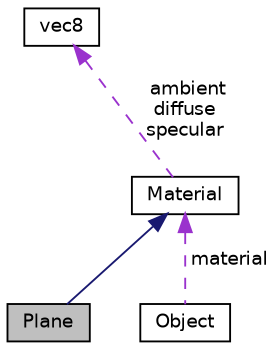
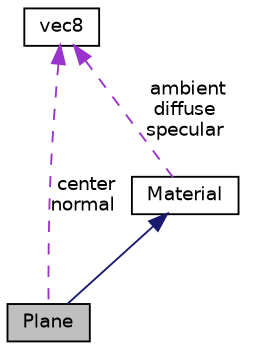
edge "Plane" -> "vec8": added, label "center normal"
node "Object": removed
